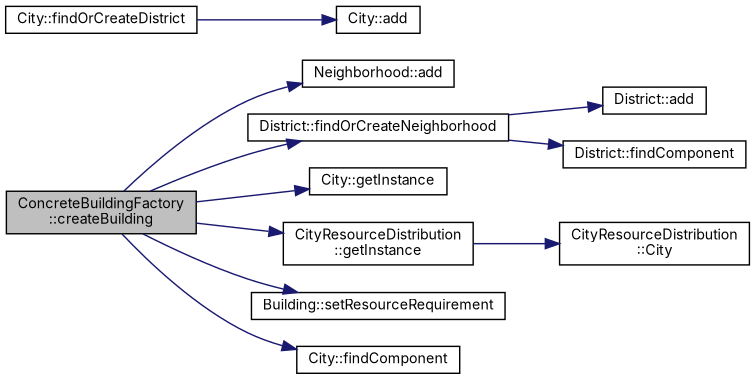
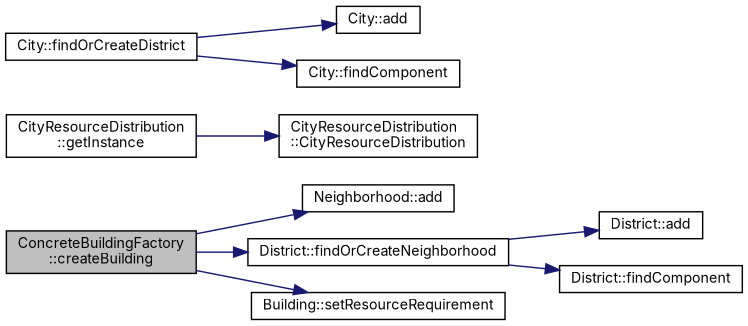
node "City::getInstance": removed
edge "ConcreteBuildingFactory ::createBuilding" -> "CityResourceDistribution ::getInstance": removed
node "CityResourceDistribution ::City": label "CityResourceDistribution ::City" -> "CityResourceDistribution ::CityResourceDistribution"
edge "ConcreteBuildingFactory ::createBuilding" -> "City::findComponent": now "City::findOrCreateDistrict" -> "City::findComponent"
